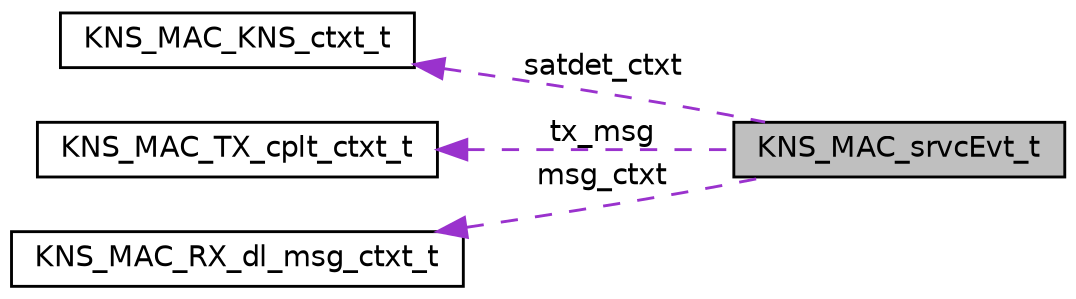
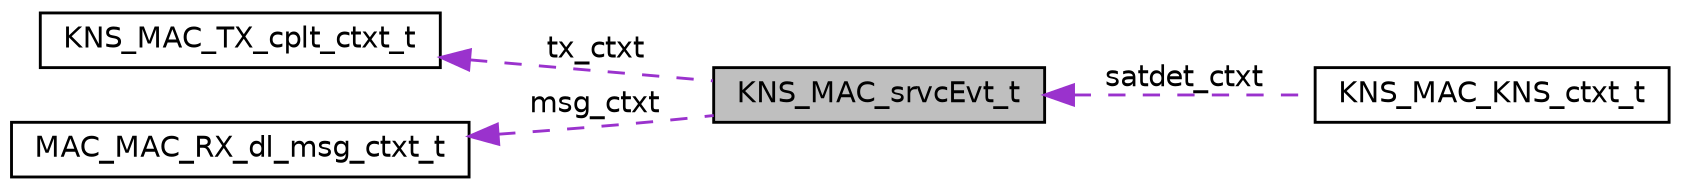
edge "KNS_MAC_srvcEvt_t" -> "KNS_MAC_KNS_ctxt_t": reversed
edge "KNS_MAC_srvcEvt_t" -> "KNS_MAC_TX_cplt_ctxt_t": label " tx_msg" -> " tx_ctxt"
node "KNS_MAC_RX_dl_msg_ctxt_t": label "KNS_MAC_RX_dl_msg_ctxt_t" -> "MAC_MAC_RX_dl_msg_ctxt_t"
